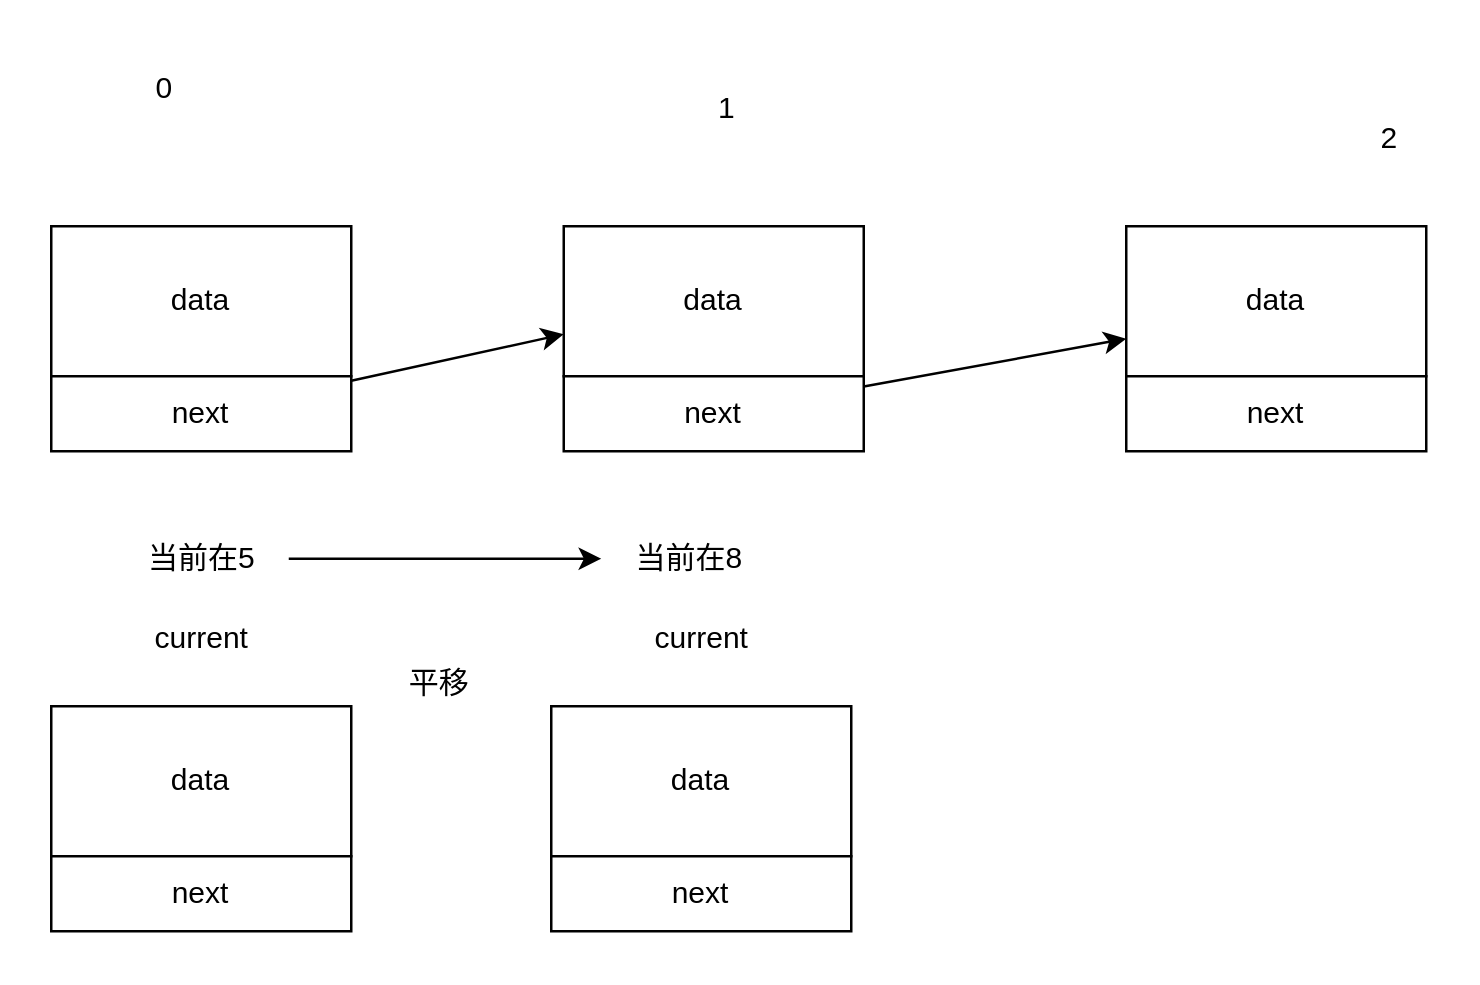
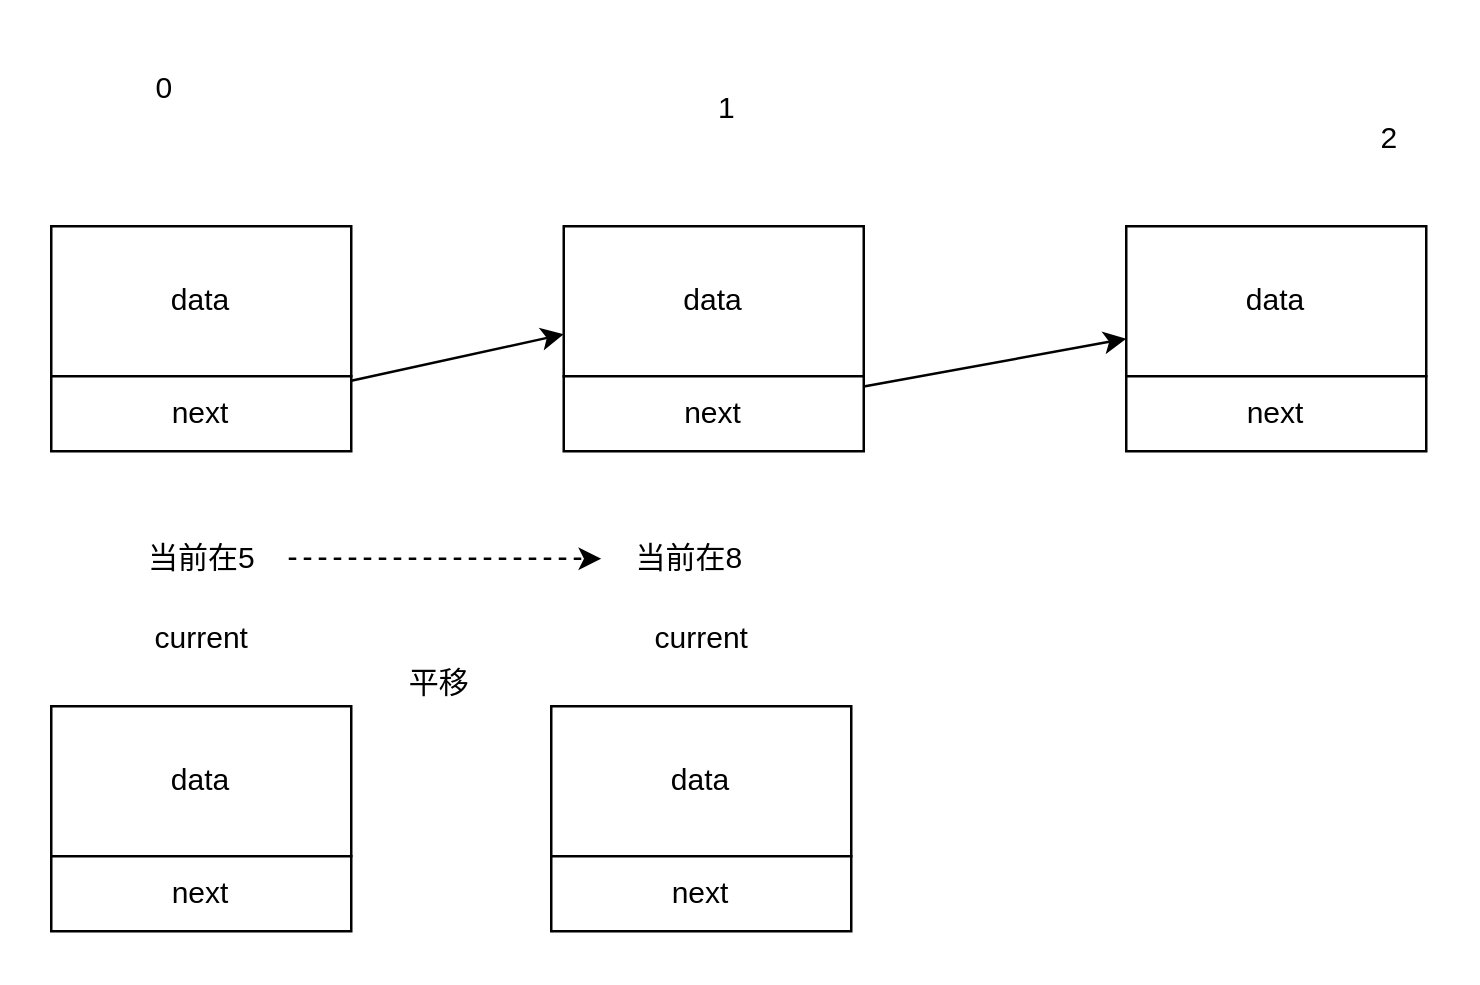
edge "当前在5" -> "当前在8": style solid -> dashed
